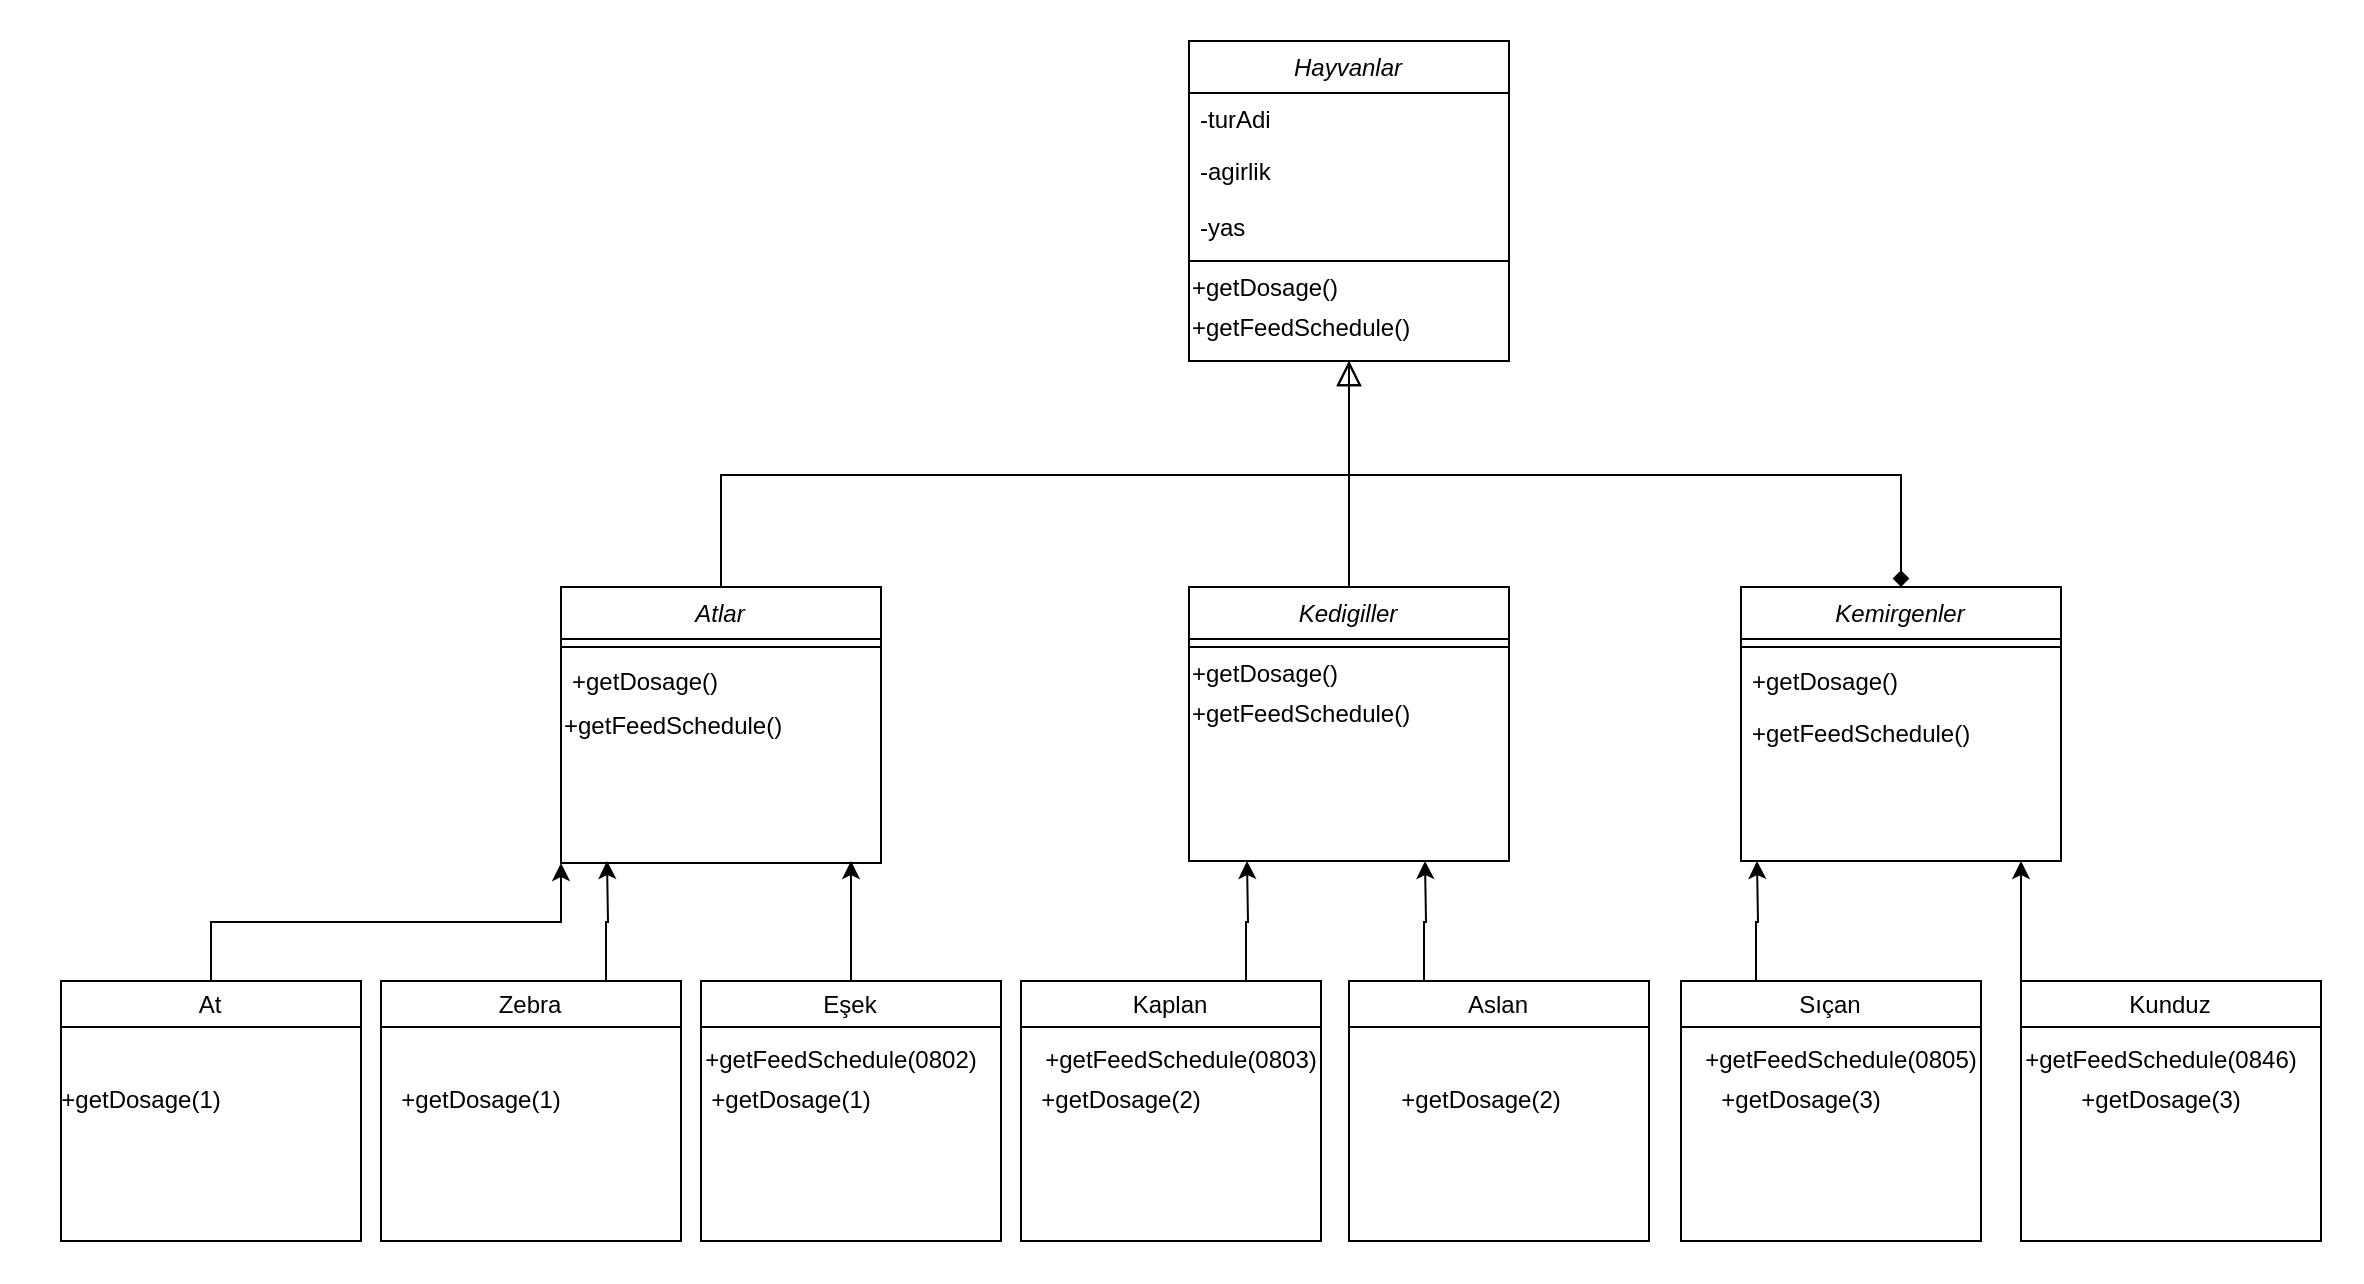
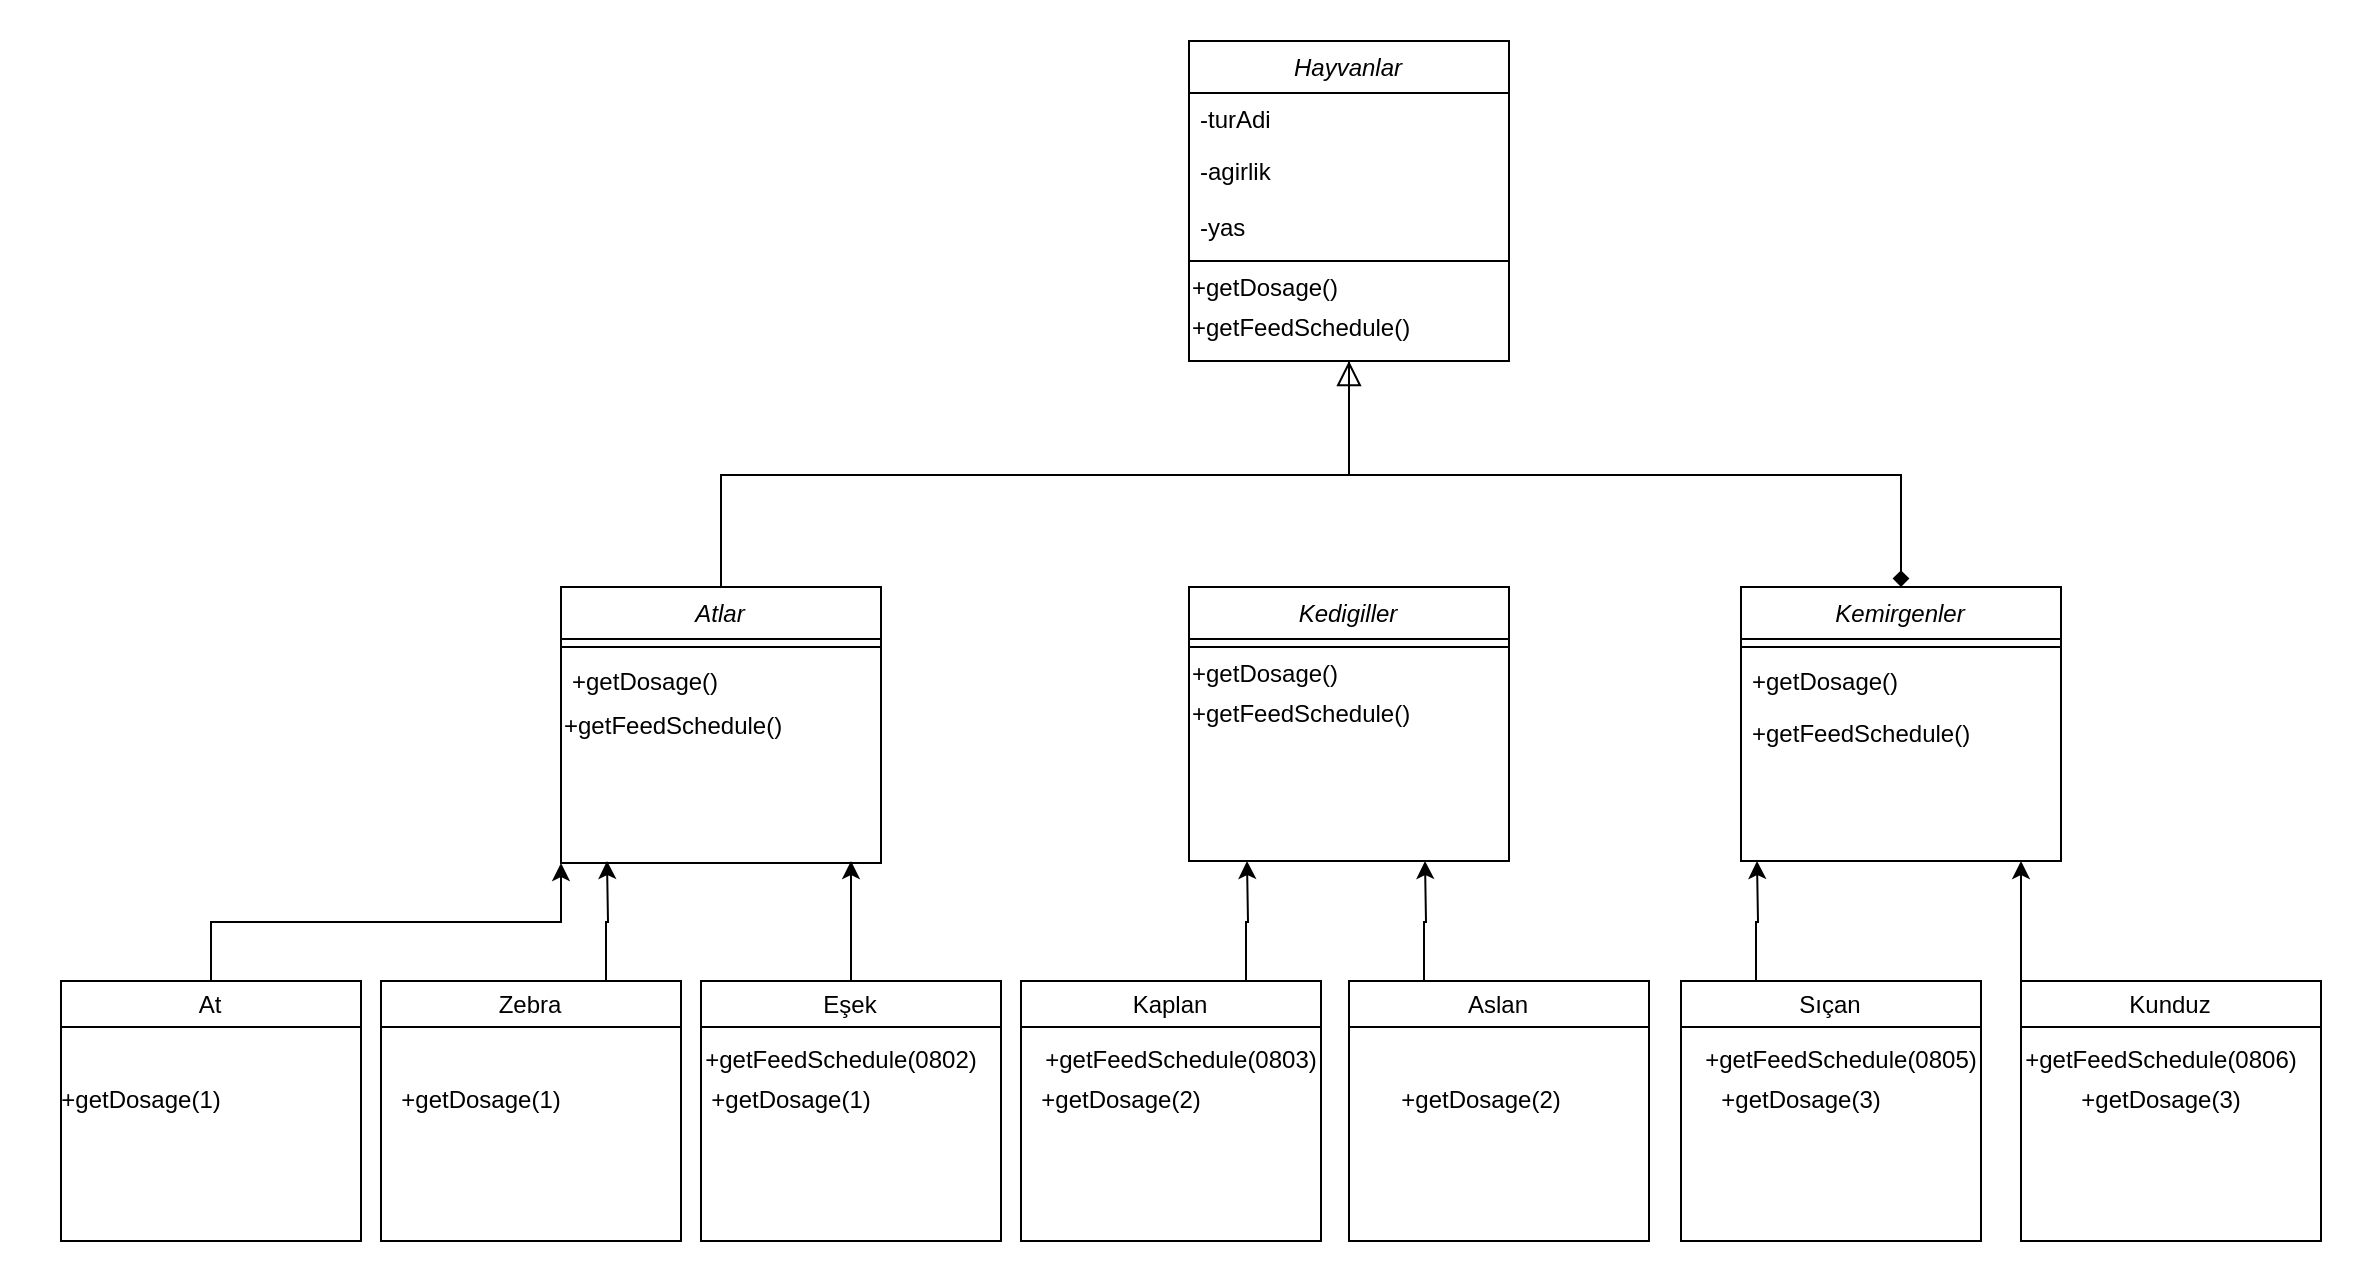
edge "Kedigiller" -> "Hayvanlar": removed
node "+getFeedSchedule(0846)": label "+getFeedSchedule(0846)" -> "+getFeedSchedule(0806)"
